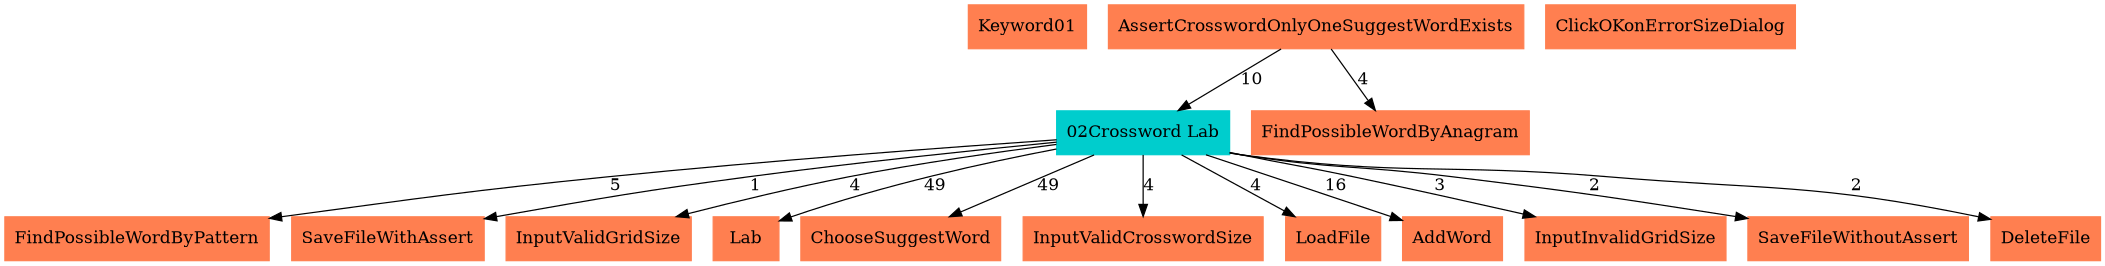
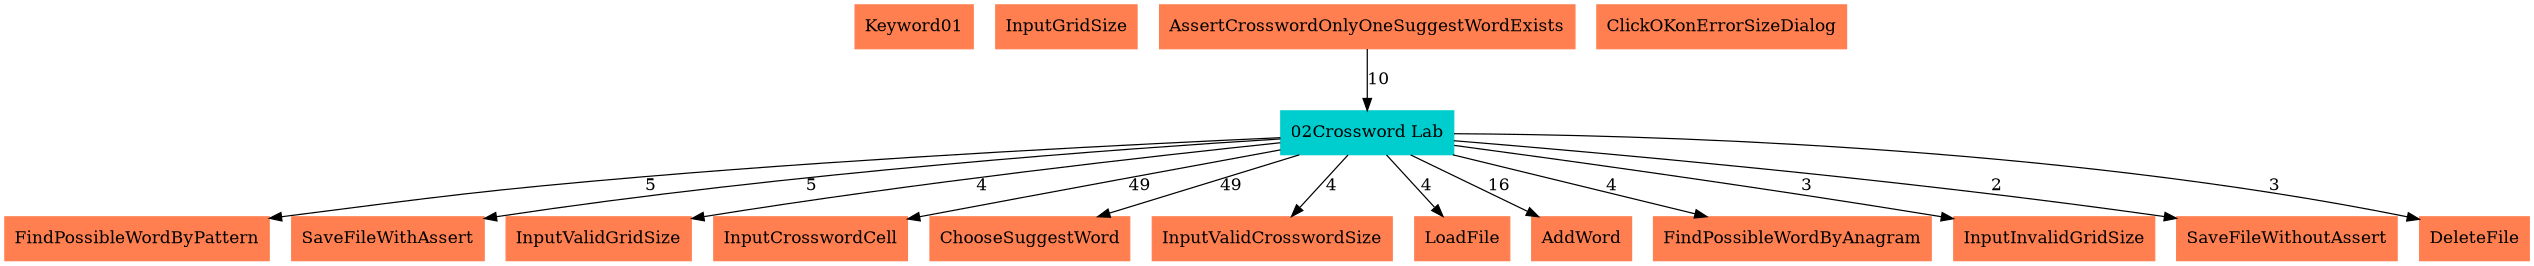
node "InputGridSize": added
edge "AssertCrosswordOnlyOneSuggestWordExists" -> "FindPossibleWordByAnagram": now "02Crossword Lab" -> "FindPossibleWordByAnagram"
edge "02Crossword Lab" -> "SaveFileWithAssert": label "1" -> "5"
edge "02Crossword Lab" -> "DeleteFile": label "2" -> "3"
node "Lab": label "Lab" -> "InputCrosswordCell"
